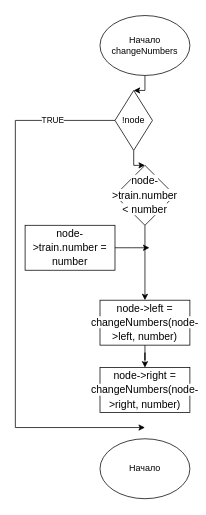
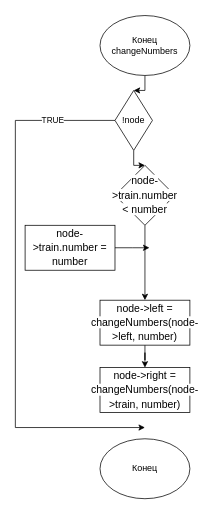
node "Начало changeNumbers": label "Начало changeNumbers" -> "Конец changeNumbers"
node "node->right = changeNumbers(node->right, number)": label "node->right = changeNumbers(node->right, number)" -> "node->right = changeNumbers(node->train, number)"
node "Начало": label "Начало" -> "Конец"
